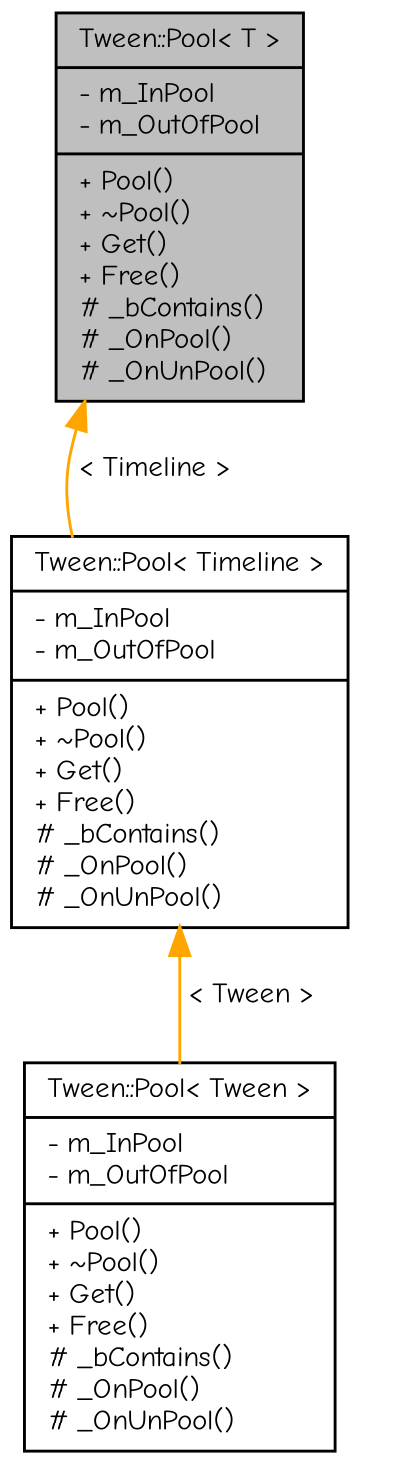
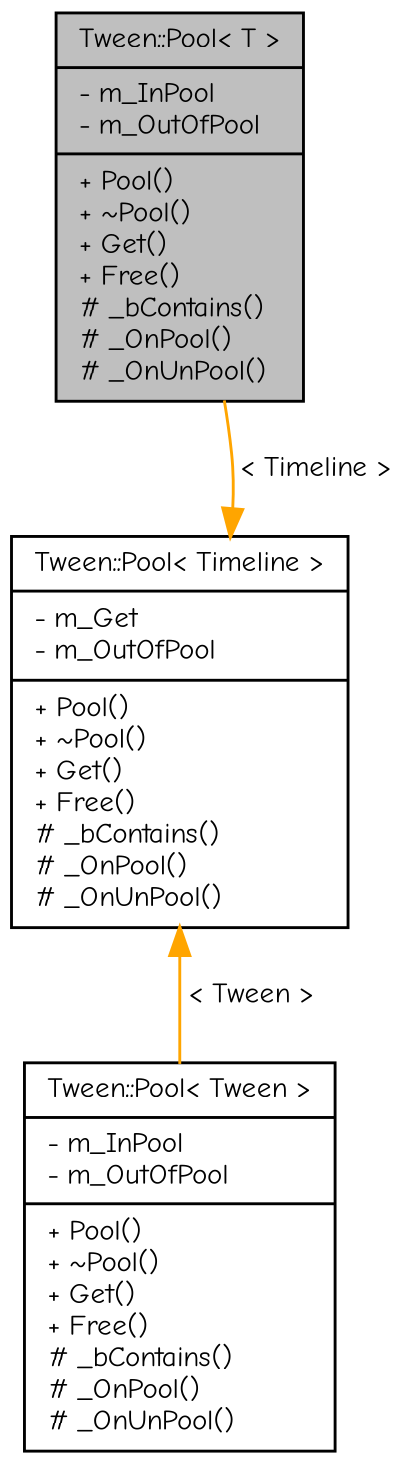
edge "Tween::Pool< Timeline >" -> "Tween::Pool< T >": reversed
node "Tween::Pool< Timeline >": text "- m_InPool" -> "- m_Get"
